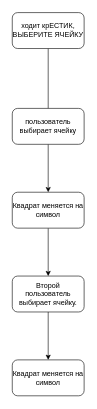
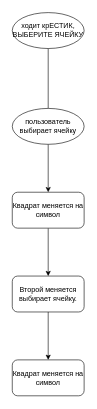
node "ходит крЕСТИК, ВЫБЕРИТЕ ЯЧЕЙКУ": shape rounded rectangle -> ellipse
node "пользователь выбирает ячейку": shape rounded rectangle -> ellipse
node "Второй пользователь выбирает ячейку.": label "Второй пользователь выбирает ячейку." -> "Второй меняется выбирает ячейку."
